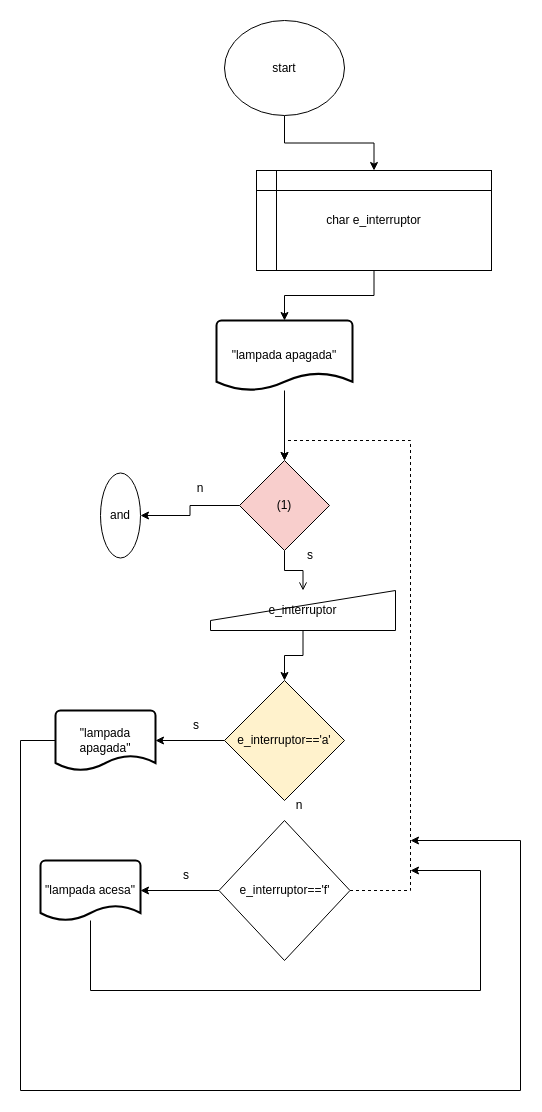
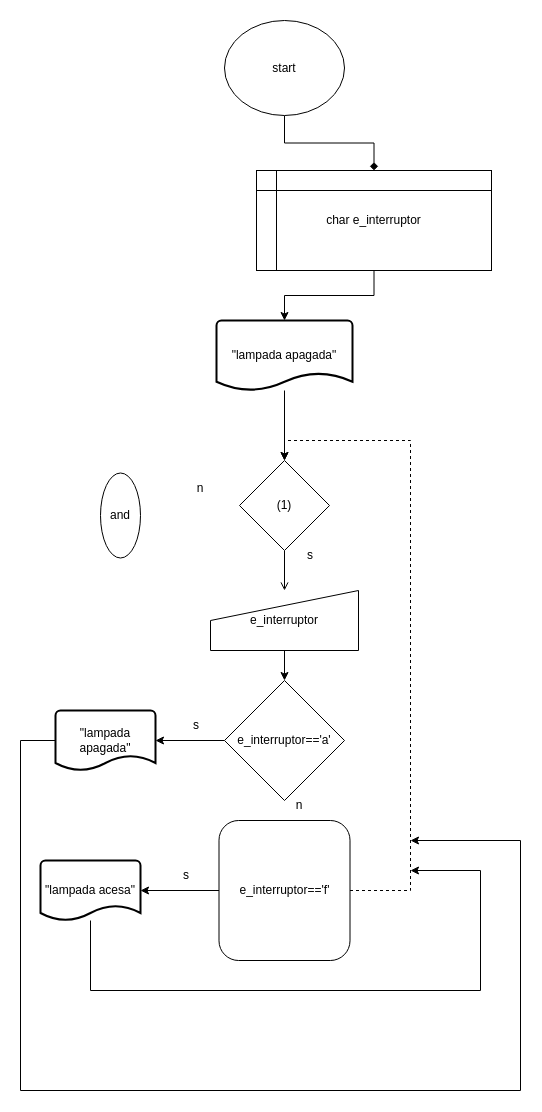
edge "start" -> "char e_interruptor": arrowhead classic -> diamond
node "(1)": fillcolor #f8cecc -> #ffffff
edge "(1)" -> "and": removed
node "e_interruptor": size 185x40 -> 148x60
node "e_interruptor=='a'": fillcolor #fff2cc -> #ffffff
node "e_interruptor=='f'": shape diamond -> rounded rectangle
